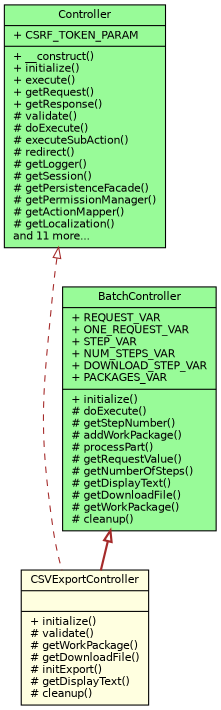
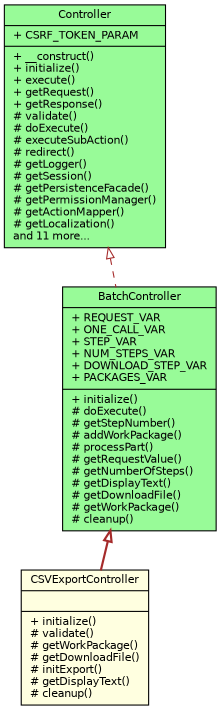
node "BatchController": text "+ ONE_REQUEST_VAR" -> "+ ONE_CALL_VAR"
edge "CSVExportController" -> "Controller": now "BatchController" -> "Controller"
